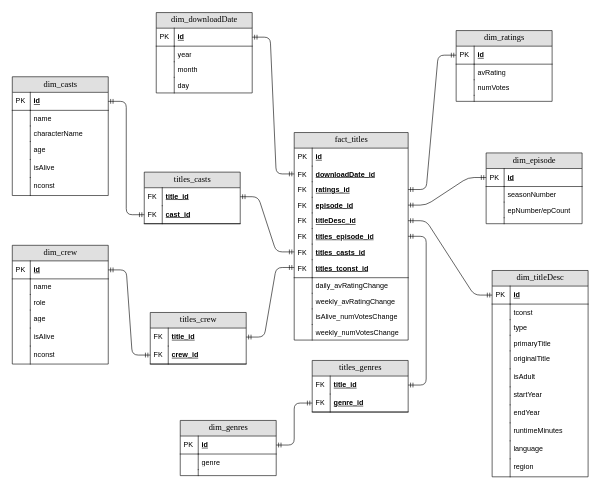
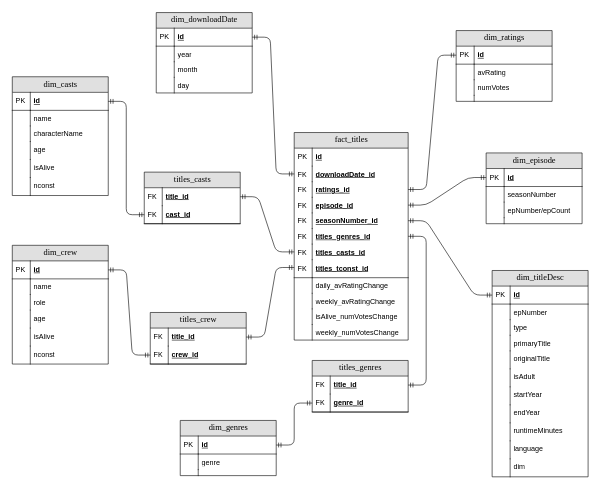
node "titleDesc_id": label "titleDesc_id" -> "seasonNumber_id"
node "titles_episode_id": label "titles_episode_id" -> "titles_genres_id"
node "tconst": label "tconst" -> "epNumber"
node "region": label "region" -> "dim"
